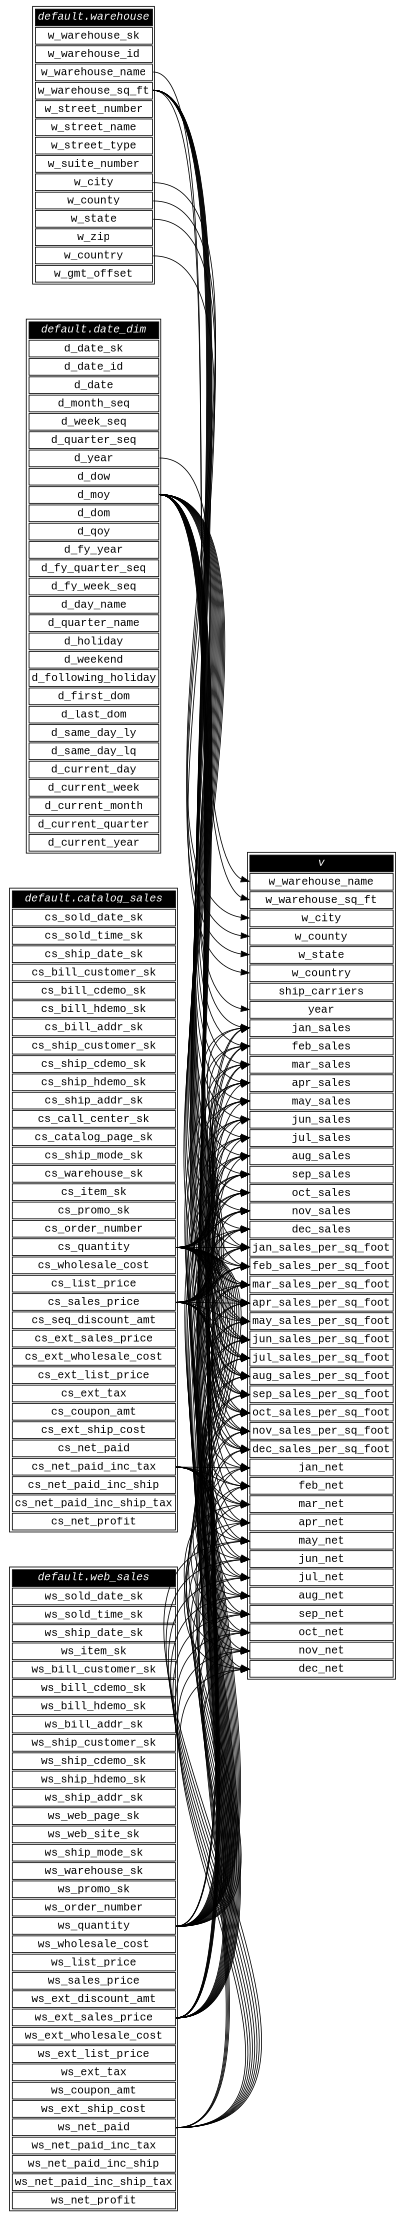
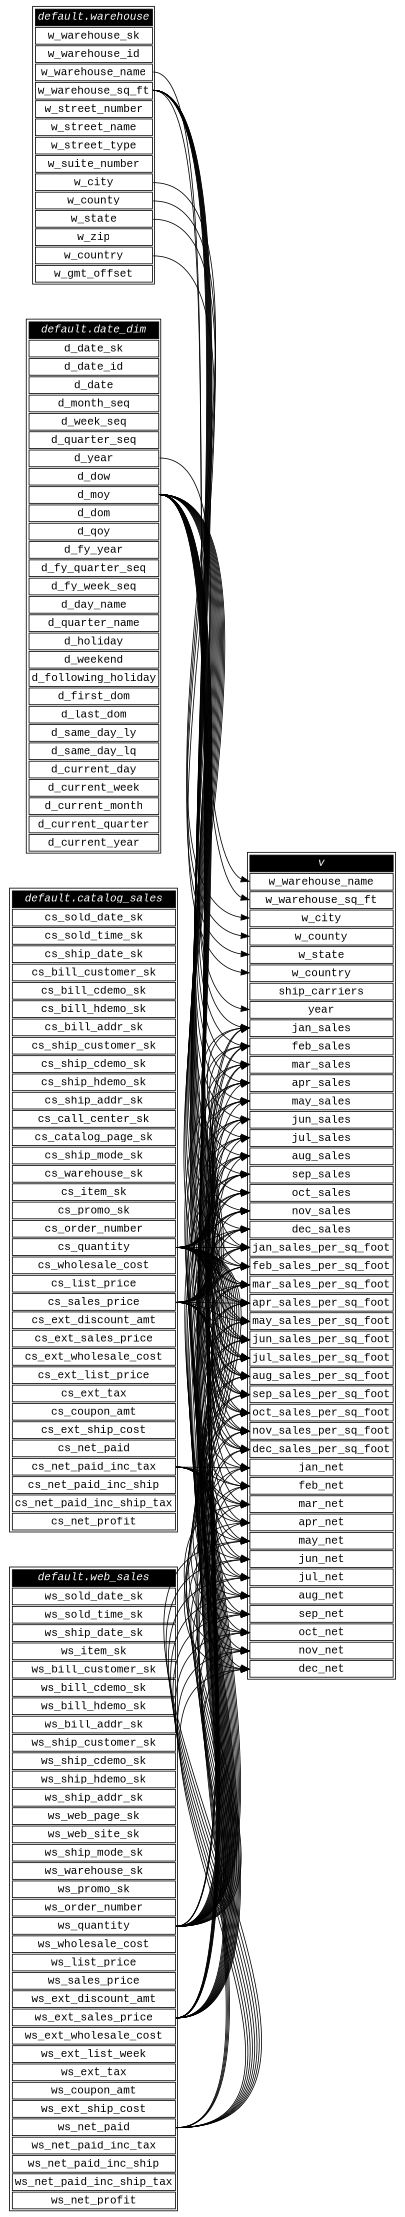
node "default.catalog_sales": text "cs_seq_discount_amt" -> "cs_ext_discount_amt"
node "default.web_sales": text "ws_ext_list_price" -> "ws_ext_list_week"
